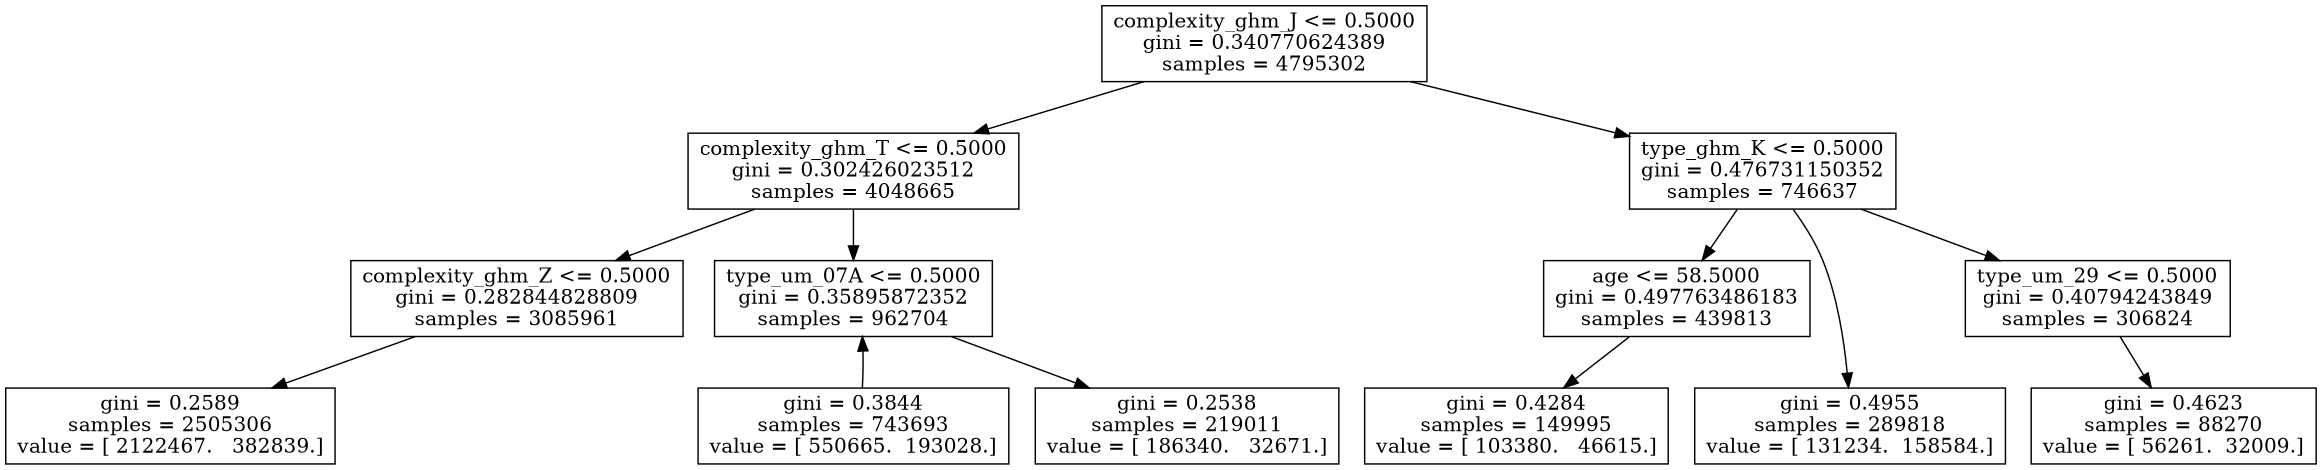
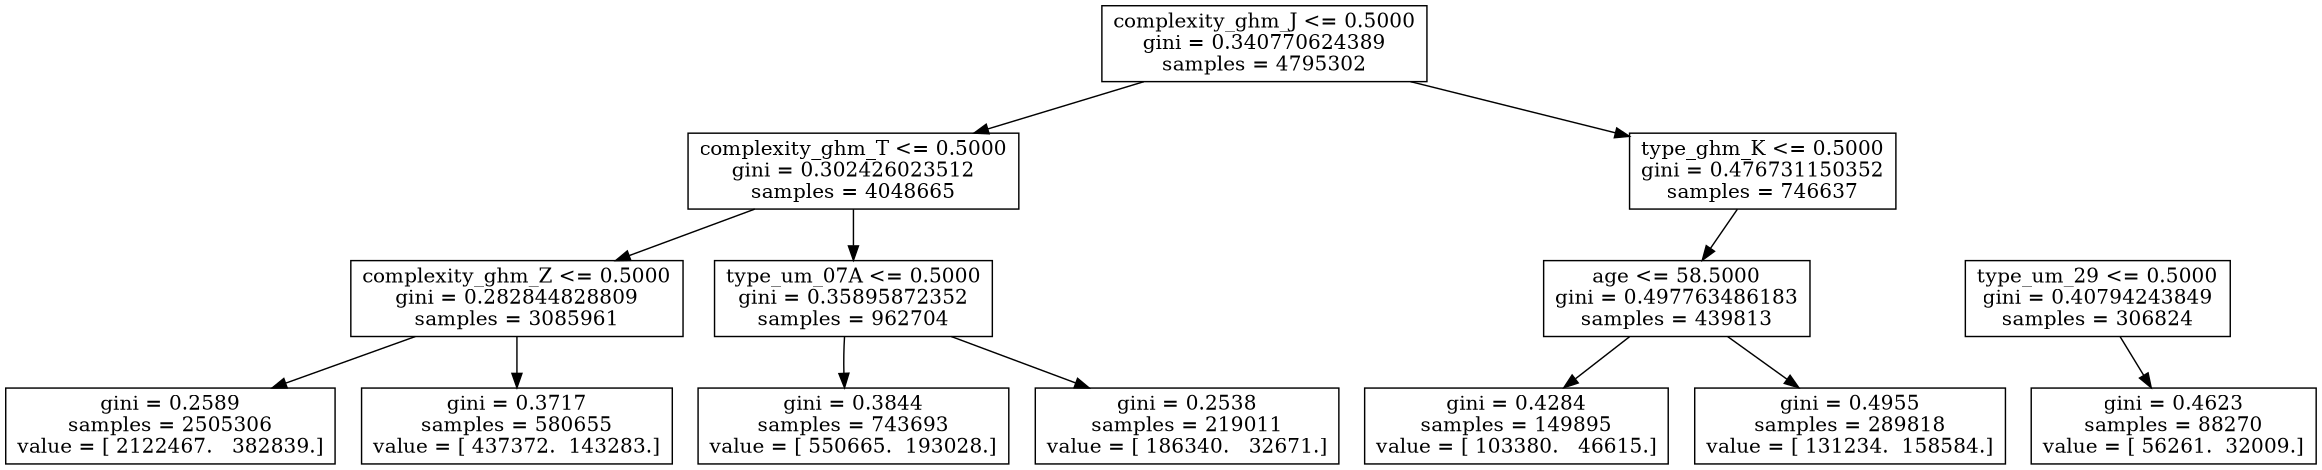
edge "type_ghm_K <= 0.5000 gini = 0.476731150352 samples = 746637" -> "type_um_29 <= 0.5000 gini = 0.40794243849 samples = 306824": removed
edge "type_ghm_K <= 0.5000 gini = 0.476731150352 samples = 746637" -> "gini = 0.4955 samples = 289818 value = [ 131234.  158584.]": now "age <= 58.5000 gini = 0.497763486183 samples = 439813" -> "gini = 0.4955 samples = 289818 value = [ 131234.  158584.]"
edge "gini = 0.3844 samples = 743693 value = [ 550665.  193028.]" -> "type_um_07A <= 0.5000 gini = 0.35895872352 samples = 962704": reversed
node "gini = 0.3717 samples = 580655 value = [ 437372.  143283.]": added
node "gini = 0.4284 samples = 149995 value = [ 103380.   46615.]": label "gini = 0.4284 samples = 149995 value = [ 103380.   46615.]" -> "gini = 0.4284 samples = 149895 value = [ 103380.   46615.]"
